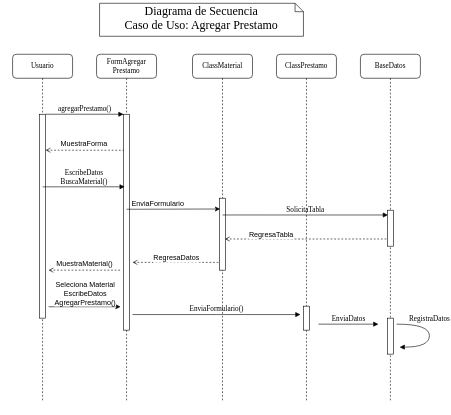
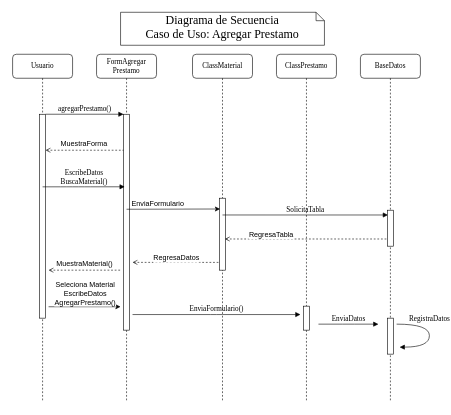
node "Diagrama de SecuenciaCaso de Uso: Agregar Prestamo": moved (201, 20) -> (222, 29)
